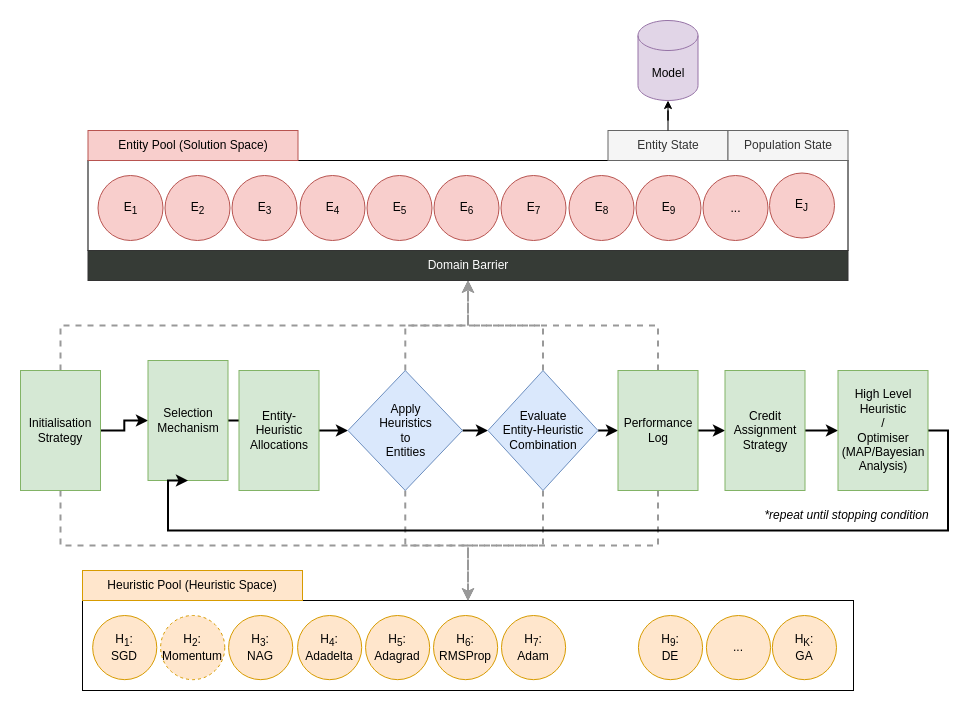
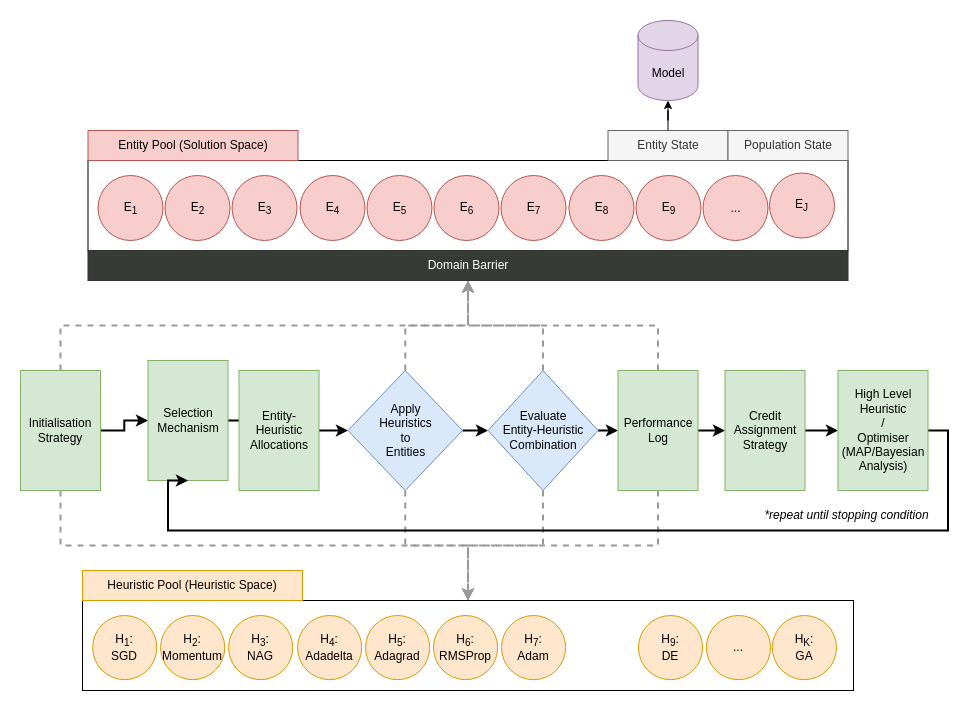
node "H2: Momentum": style dashed -> solid
